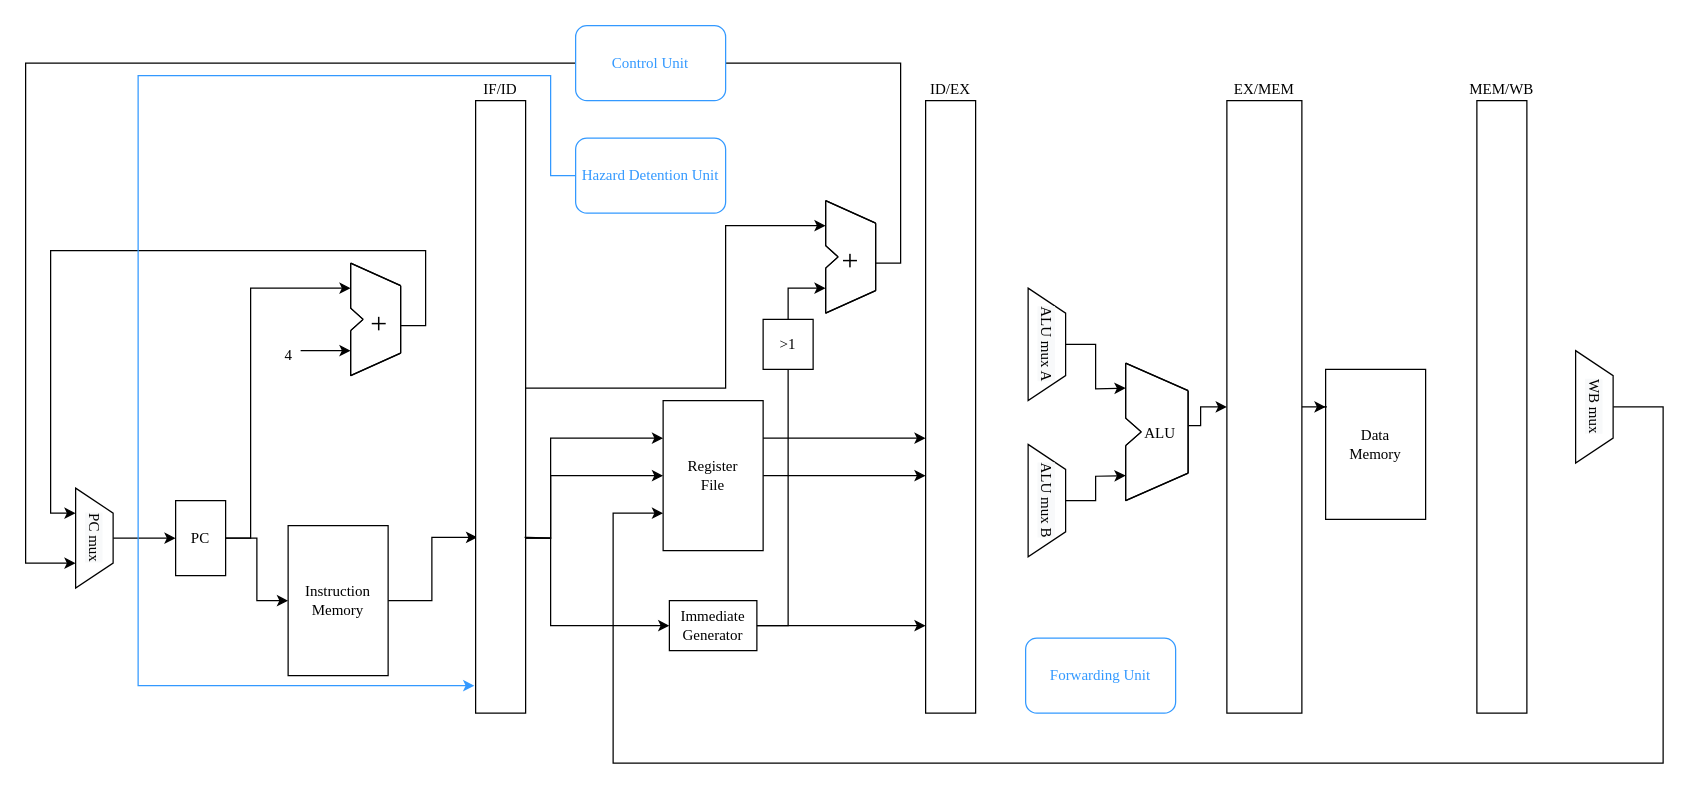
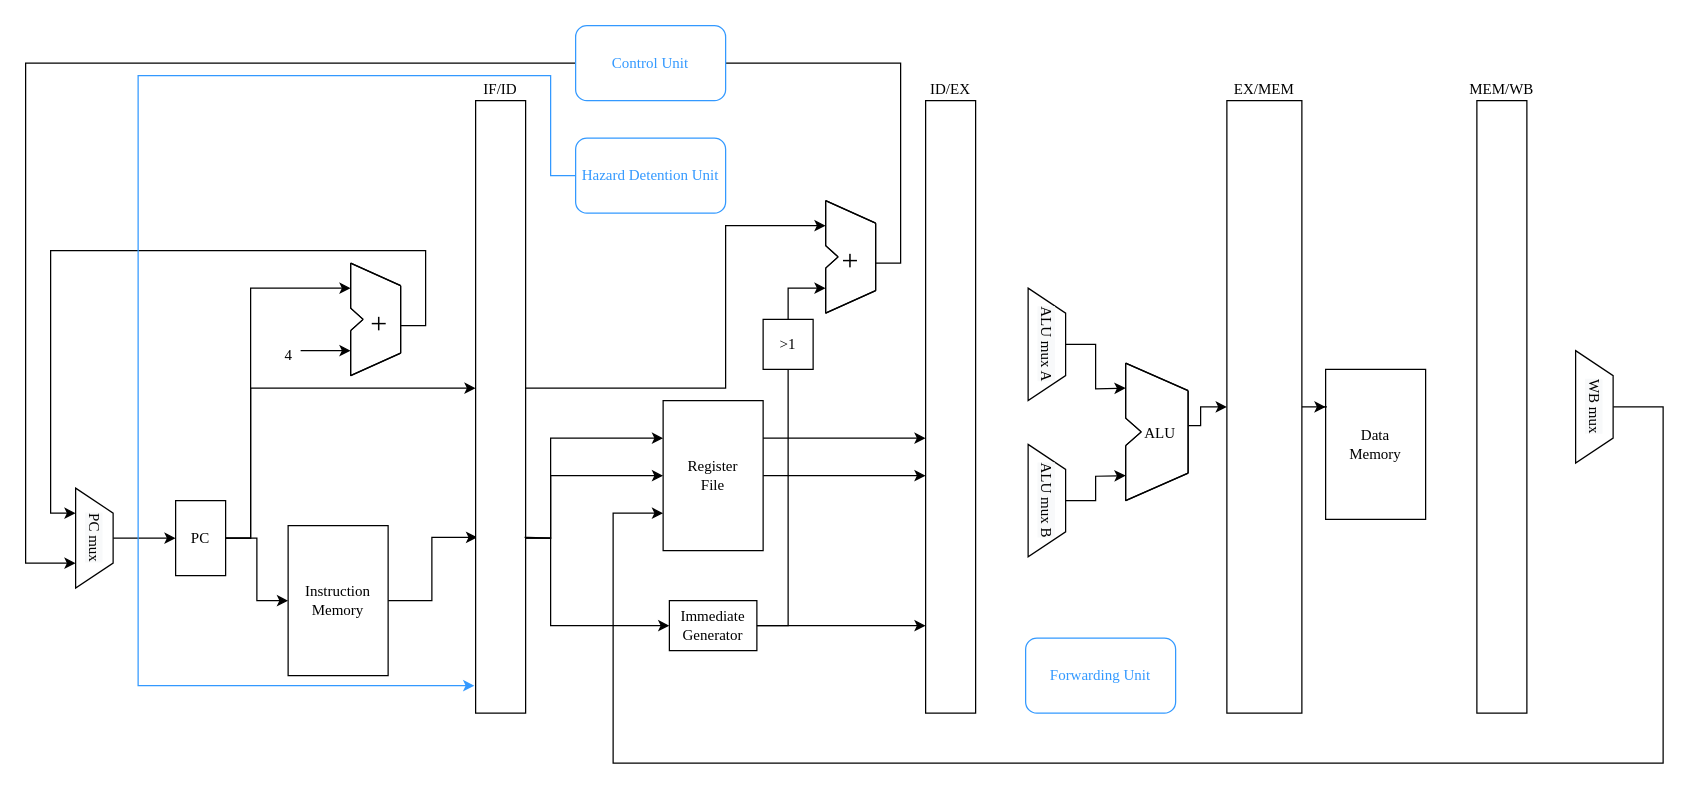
edge "PC" -> "IF/ID": added
